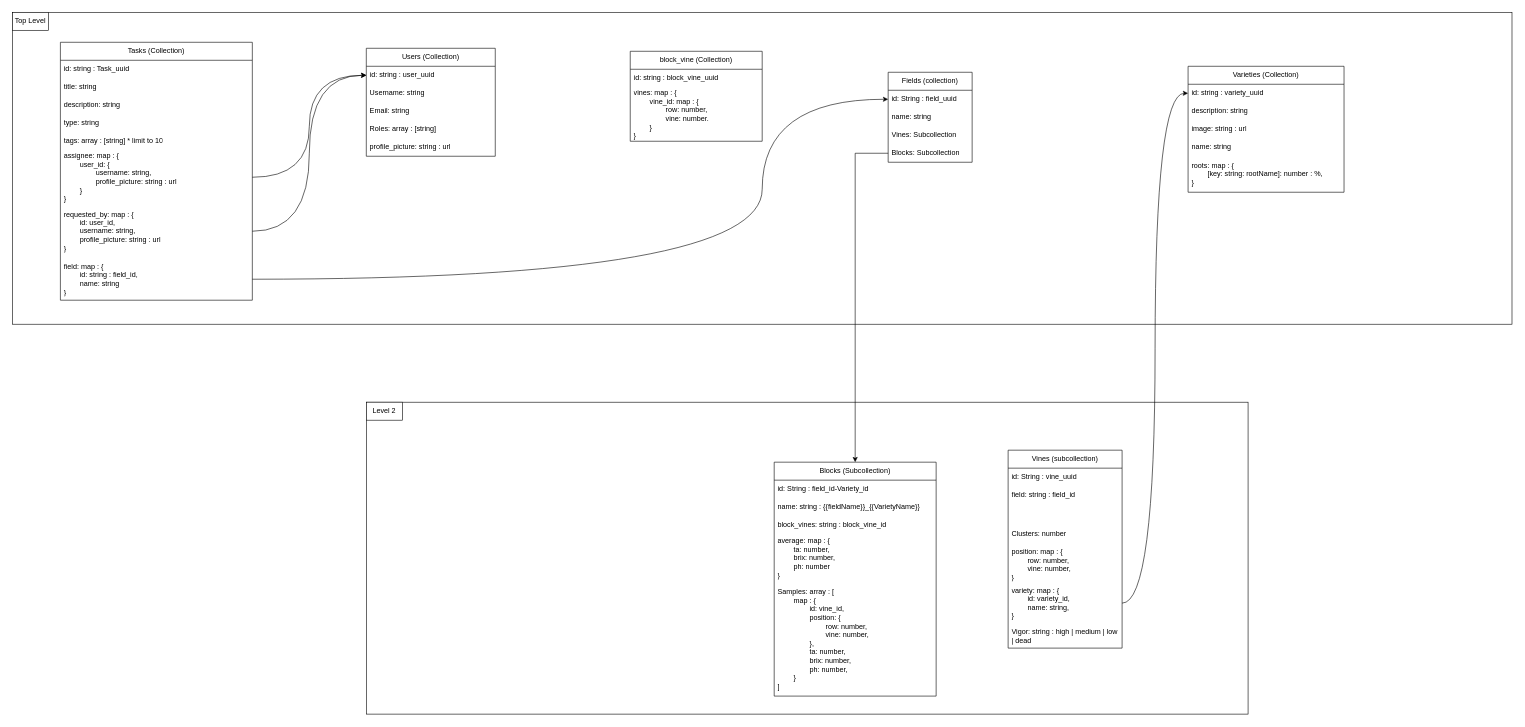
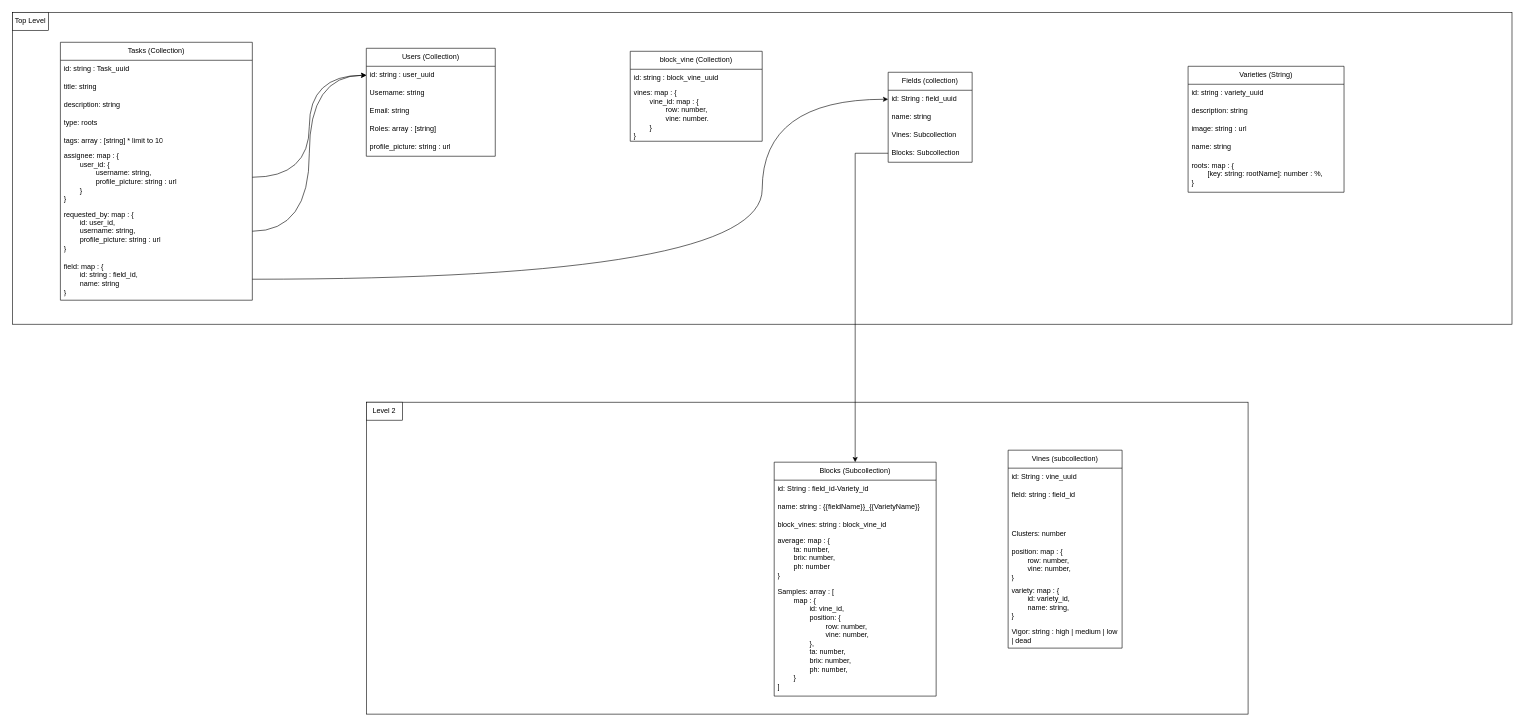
node "Varieties (Collection)": label "Varieties (Collection)" -> "Varieties (String)"
node "type: string": label "type: string" -> "type: roots"
edge "variety: map : { id: variety_id, name: string, }" -> "id: string : variety_uuid": removed
